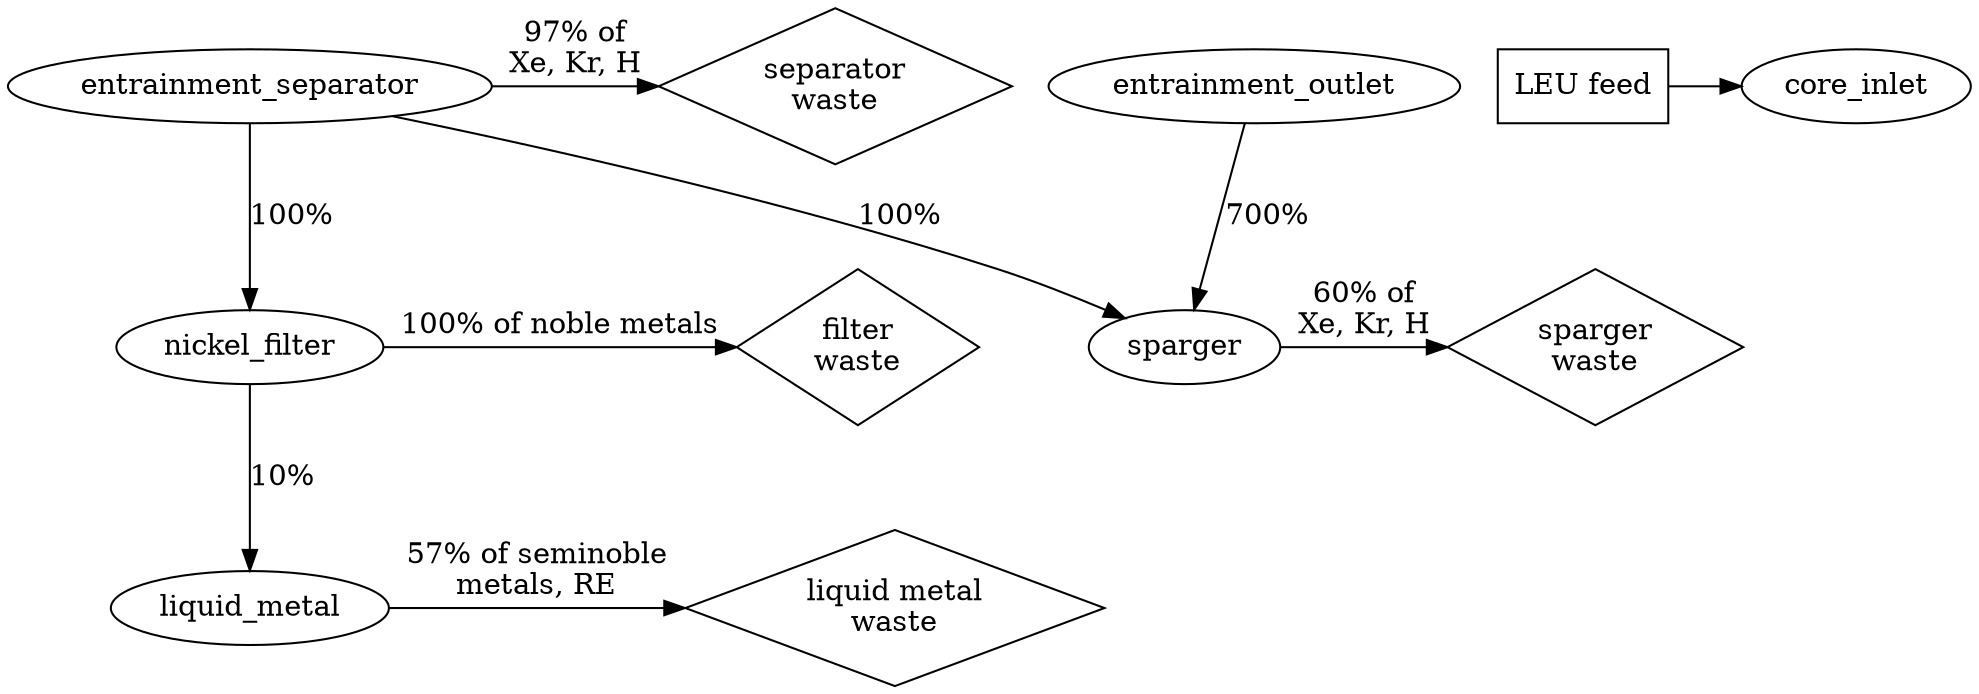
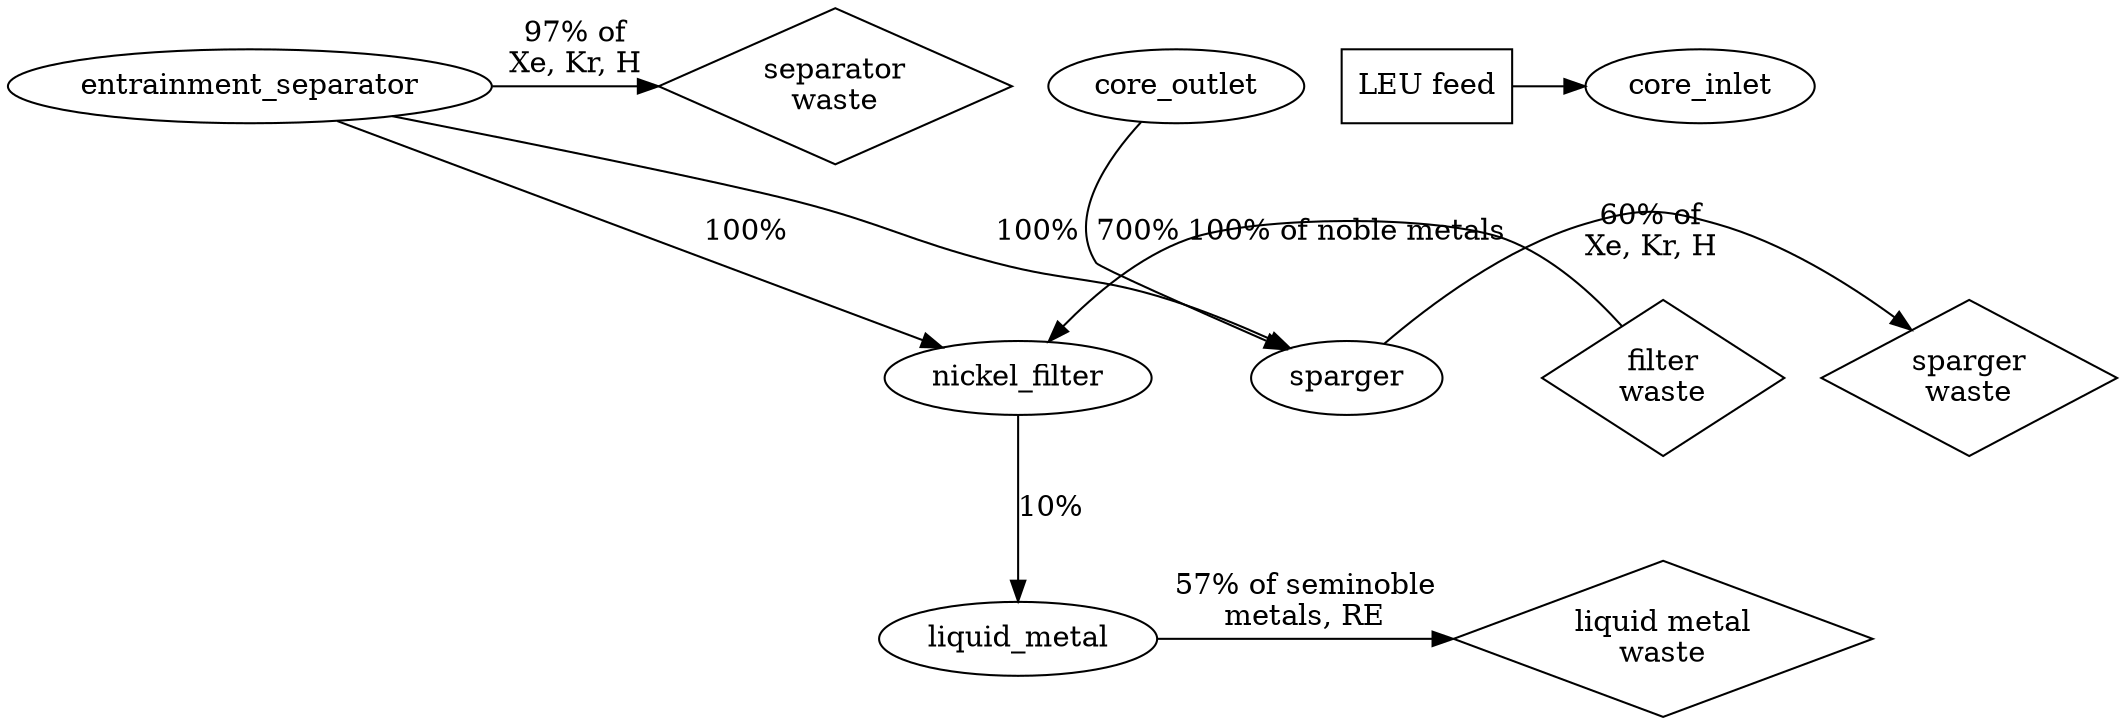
node "entrainment_outlet": label "entrainment_outlet" -> "core_outlet"
edge "nickel_filter" -> "filter waste": reversed
